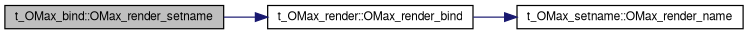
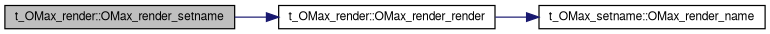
node "t_OMax_bind::OMax_render_setname": label "t_OMax_bind::OMax_render_setname" -> "t_OMax_render::OMax_render_setname"
node "t_OMax_render::OMax_render_bind": label "t_OMax_render::OMax_render_bind" -> "t_OMax_render::OMax_render_render"
